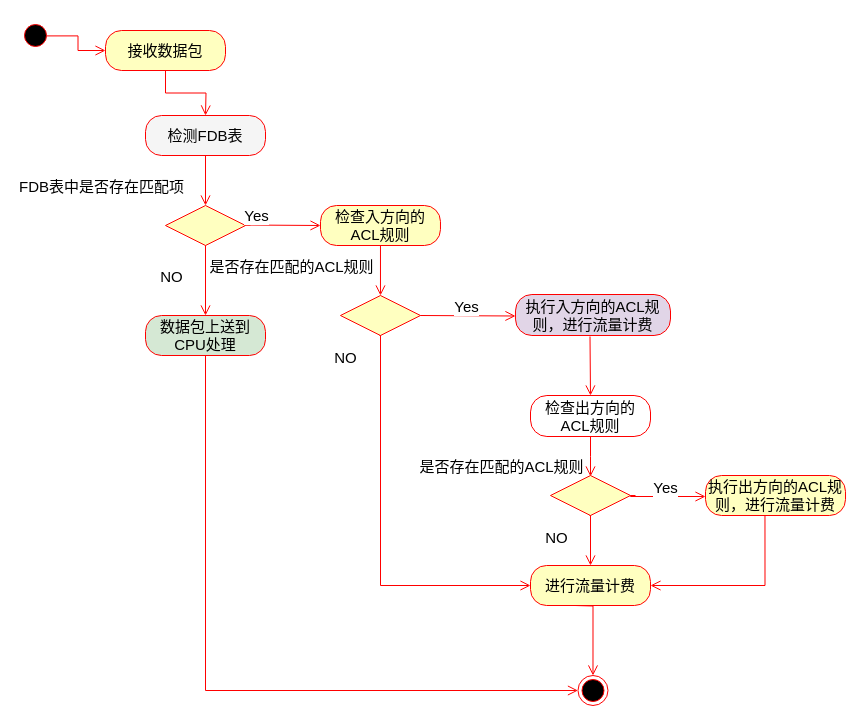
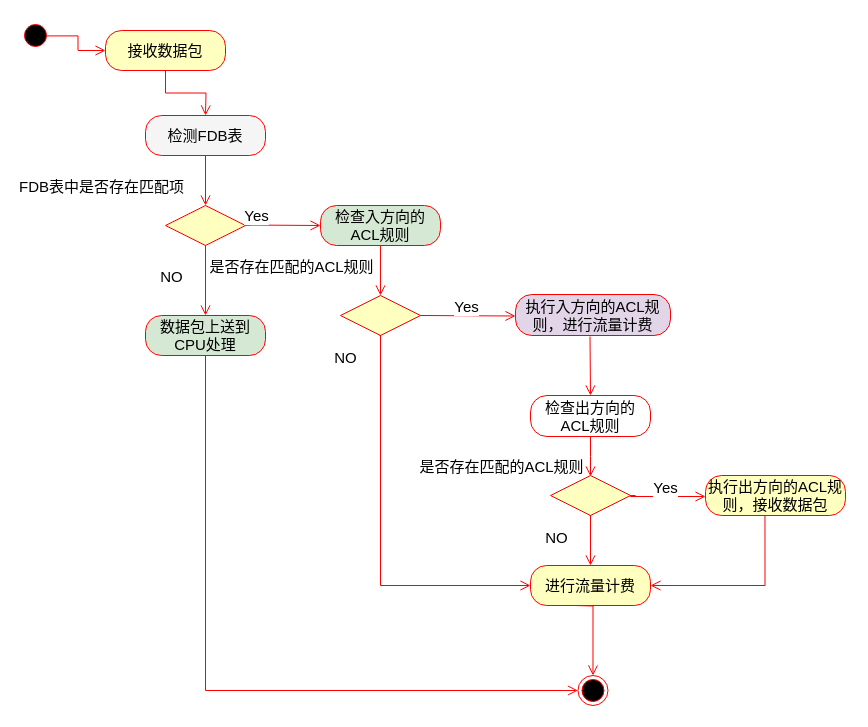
node "检查入方向的ACL规则": fillcolor #ffffc0 -> #d5e8d4
node "执行出方向的ACL规则，进行流量计费": label "执行出方向的ACL规则，进行流量计费" -> "执行出方向的ACL规则，接收数据包"
